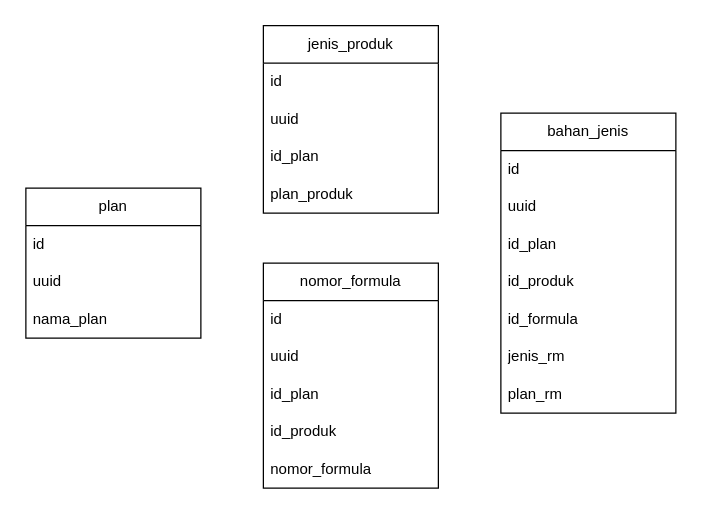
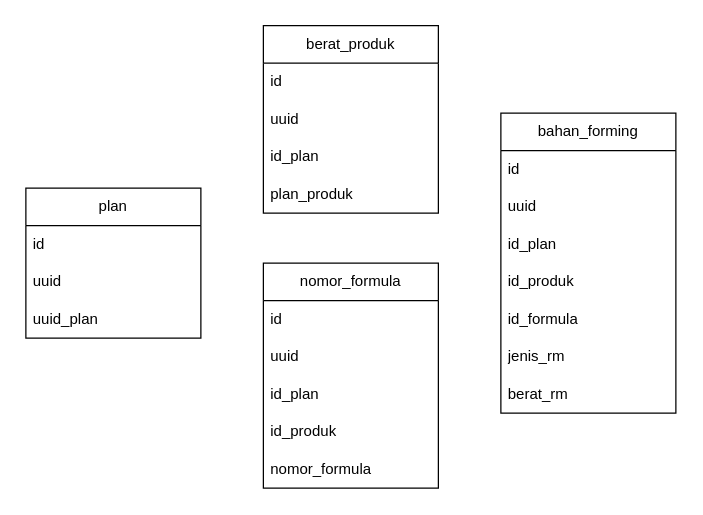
node "jenis_produk": label "jenis_produk" -> "berat_produk"
node "bahan_jenis": label "bahan_jenis" -> "bahan_forming"
node "nama_plan": label "nama_plan" -> "uuid_plan"
node "plan_rm": label "plan_rm" -> "berat_rm"
